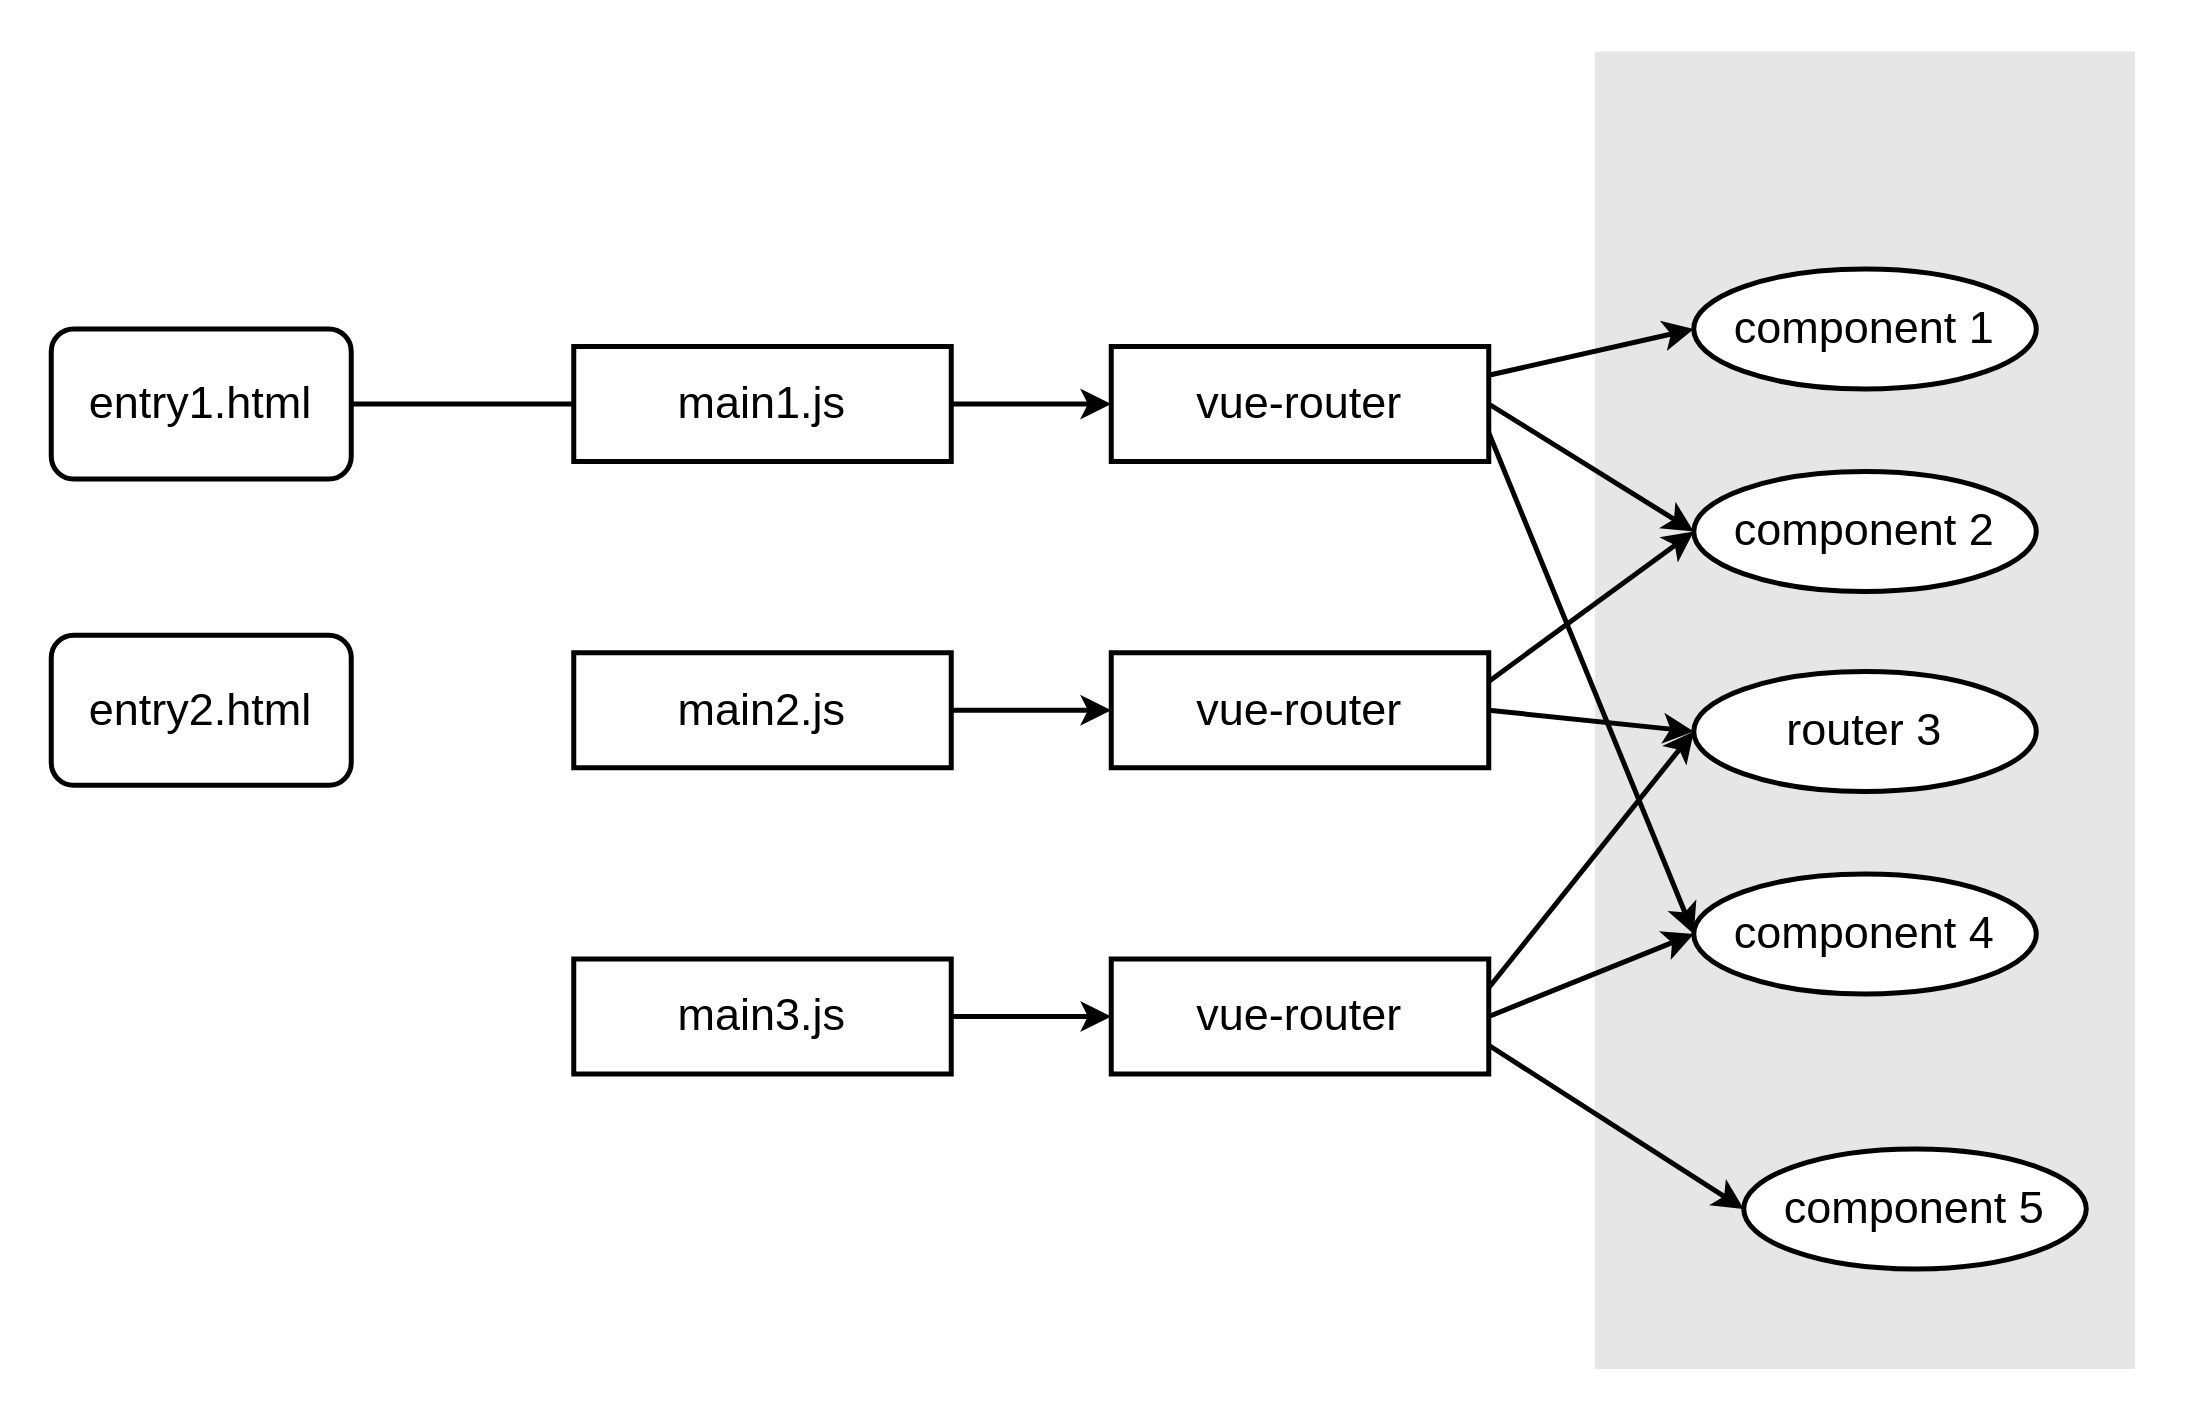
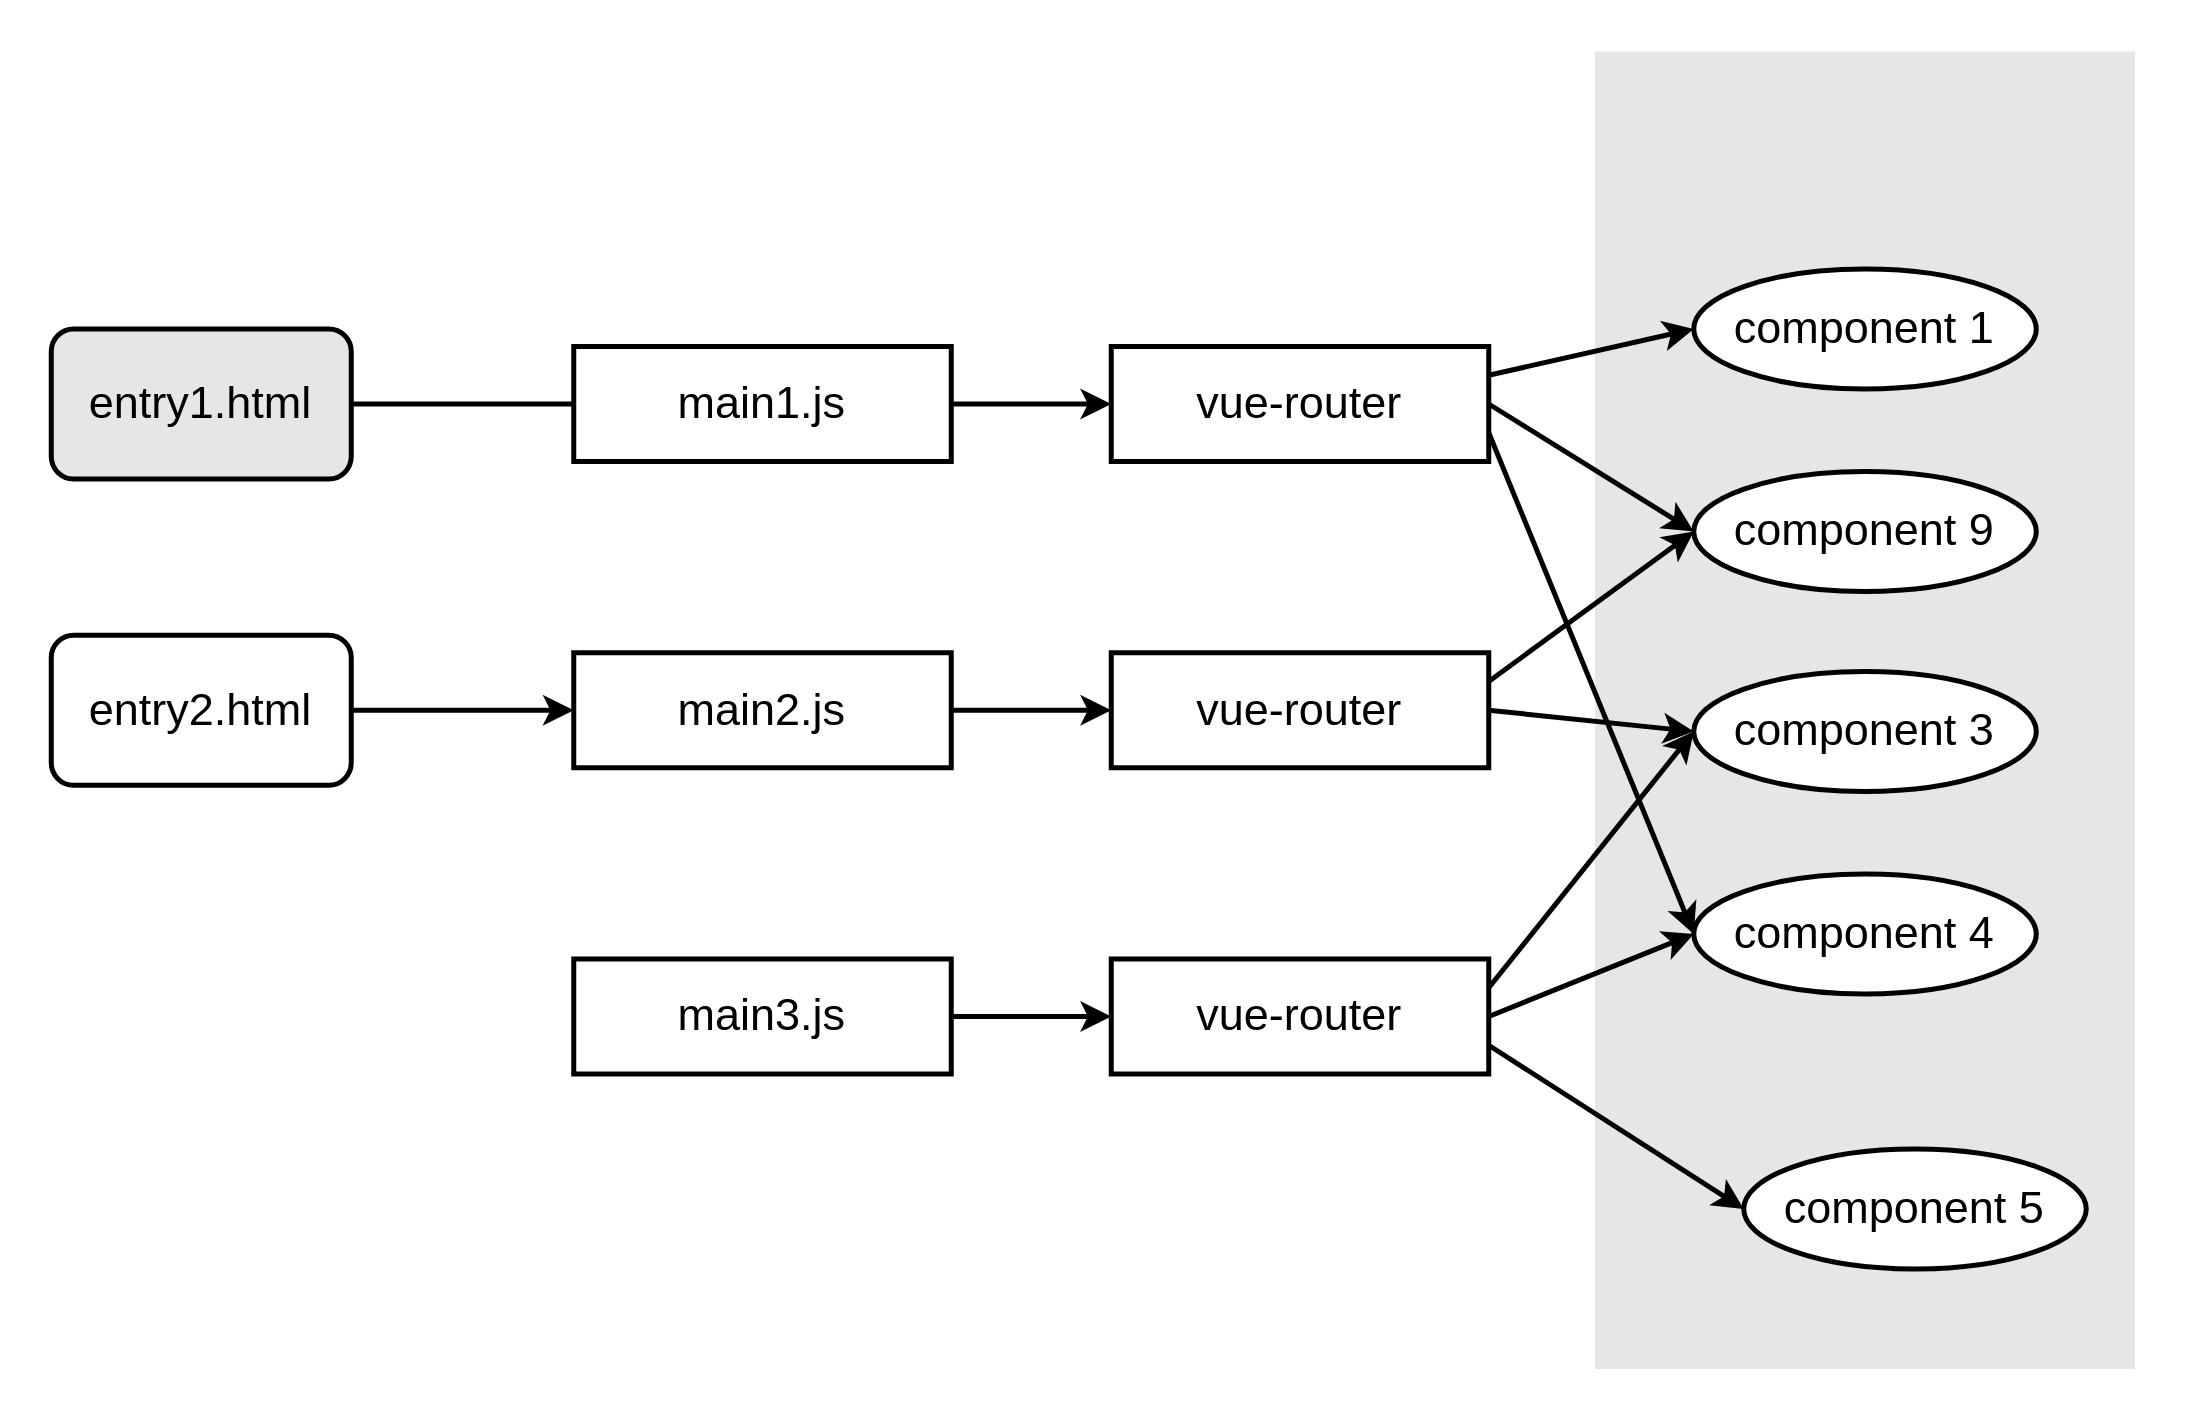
node "entry1.html": fillcolor #ffffff -> #e6e6e6
node "component 2": label "component 2" -> "component 9"
edge "entry2.html" -> "main2.js": added
node "router 3": label "router 3" -> "component 3"
